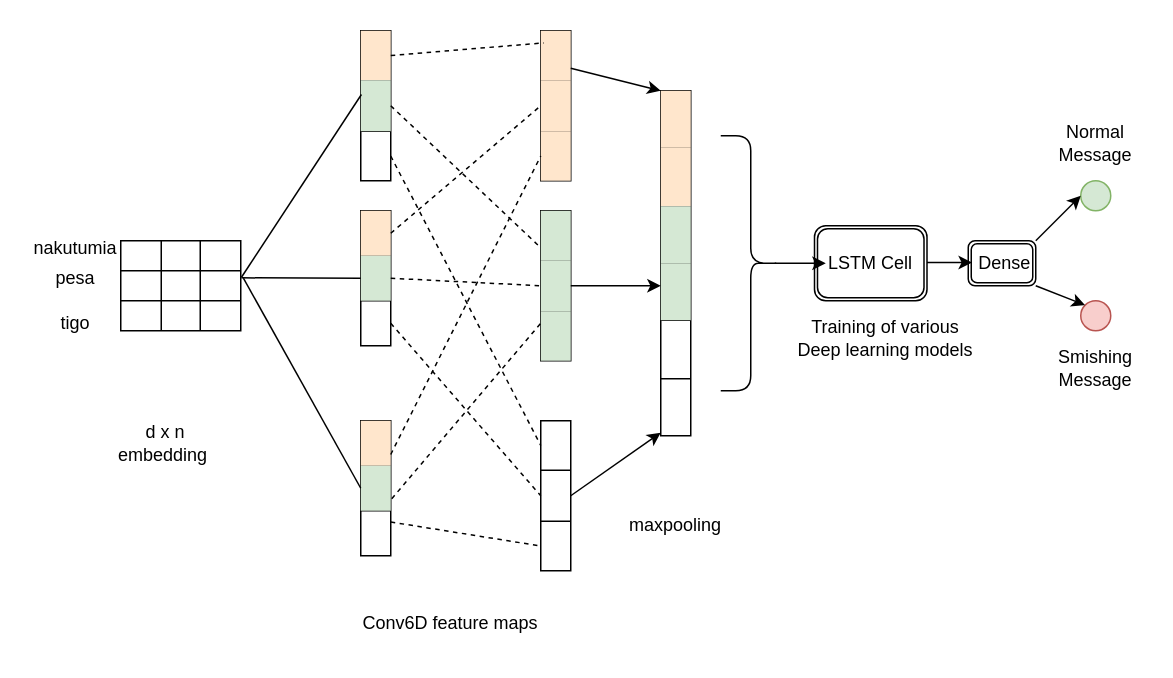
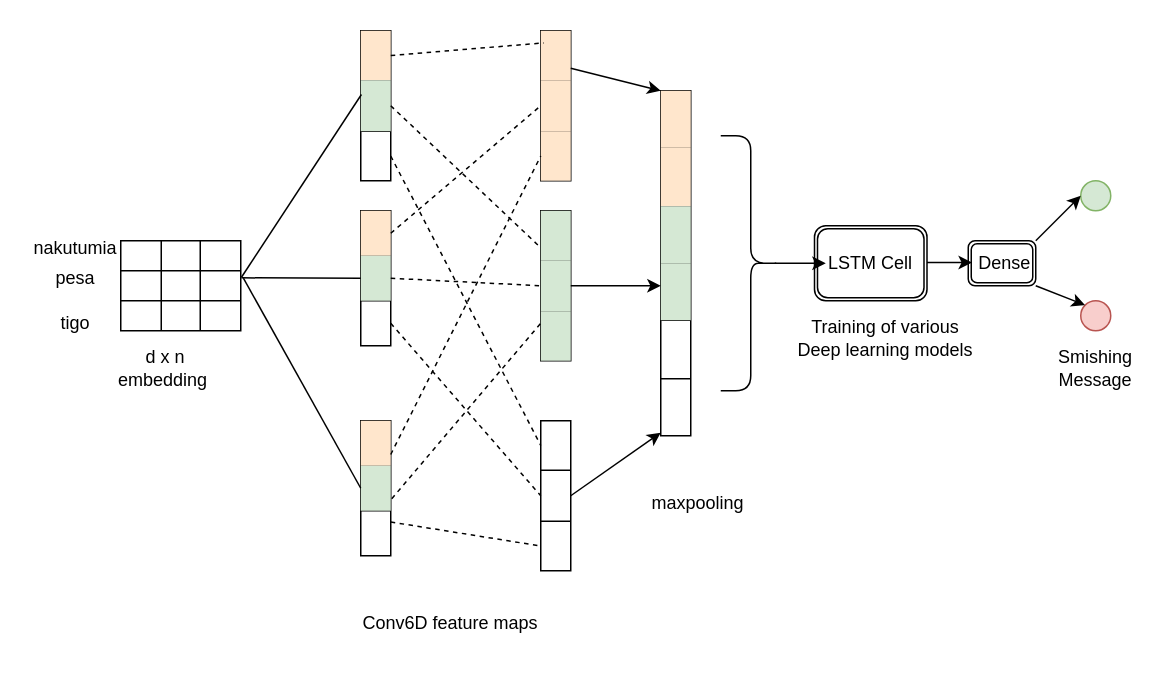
node "Normal Message": removed
node "d x n embedding": moved (166, 443) -> (166, 368)
node "maxpooling": moved (676, 526) -> (698, 503)
